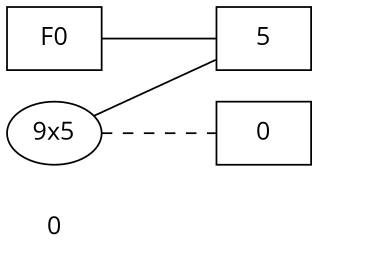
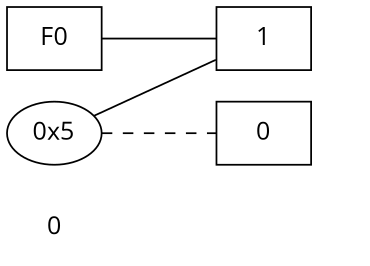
node "5": label "5" -> "1"
node "9x5": label "9x5" -> "0x5"
